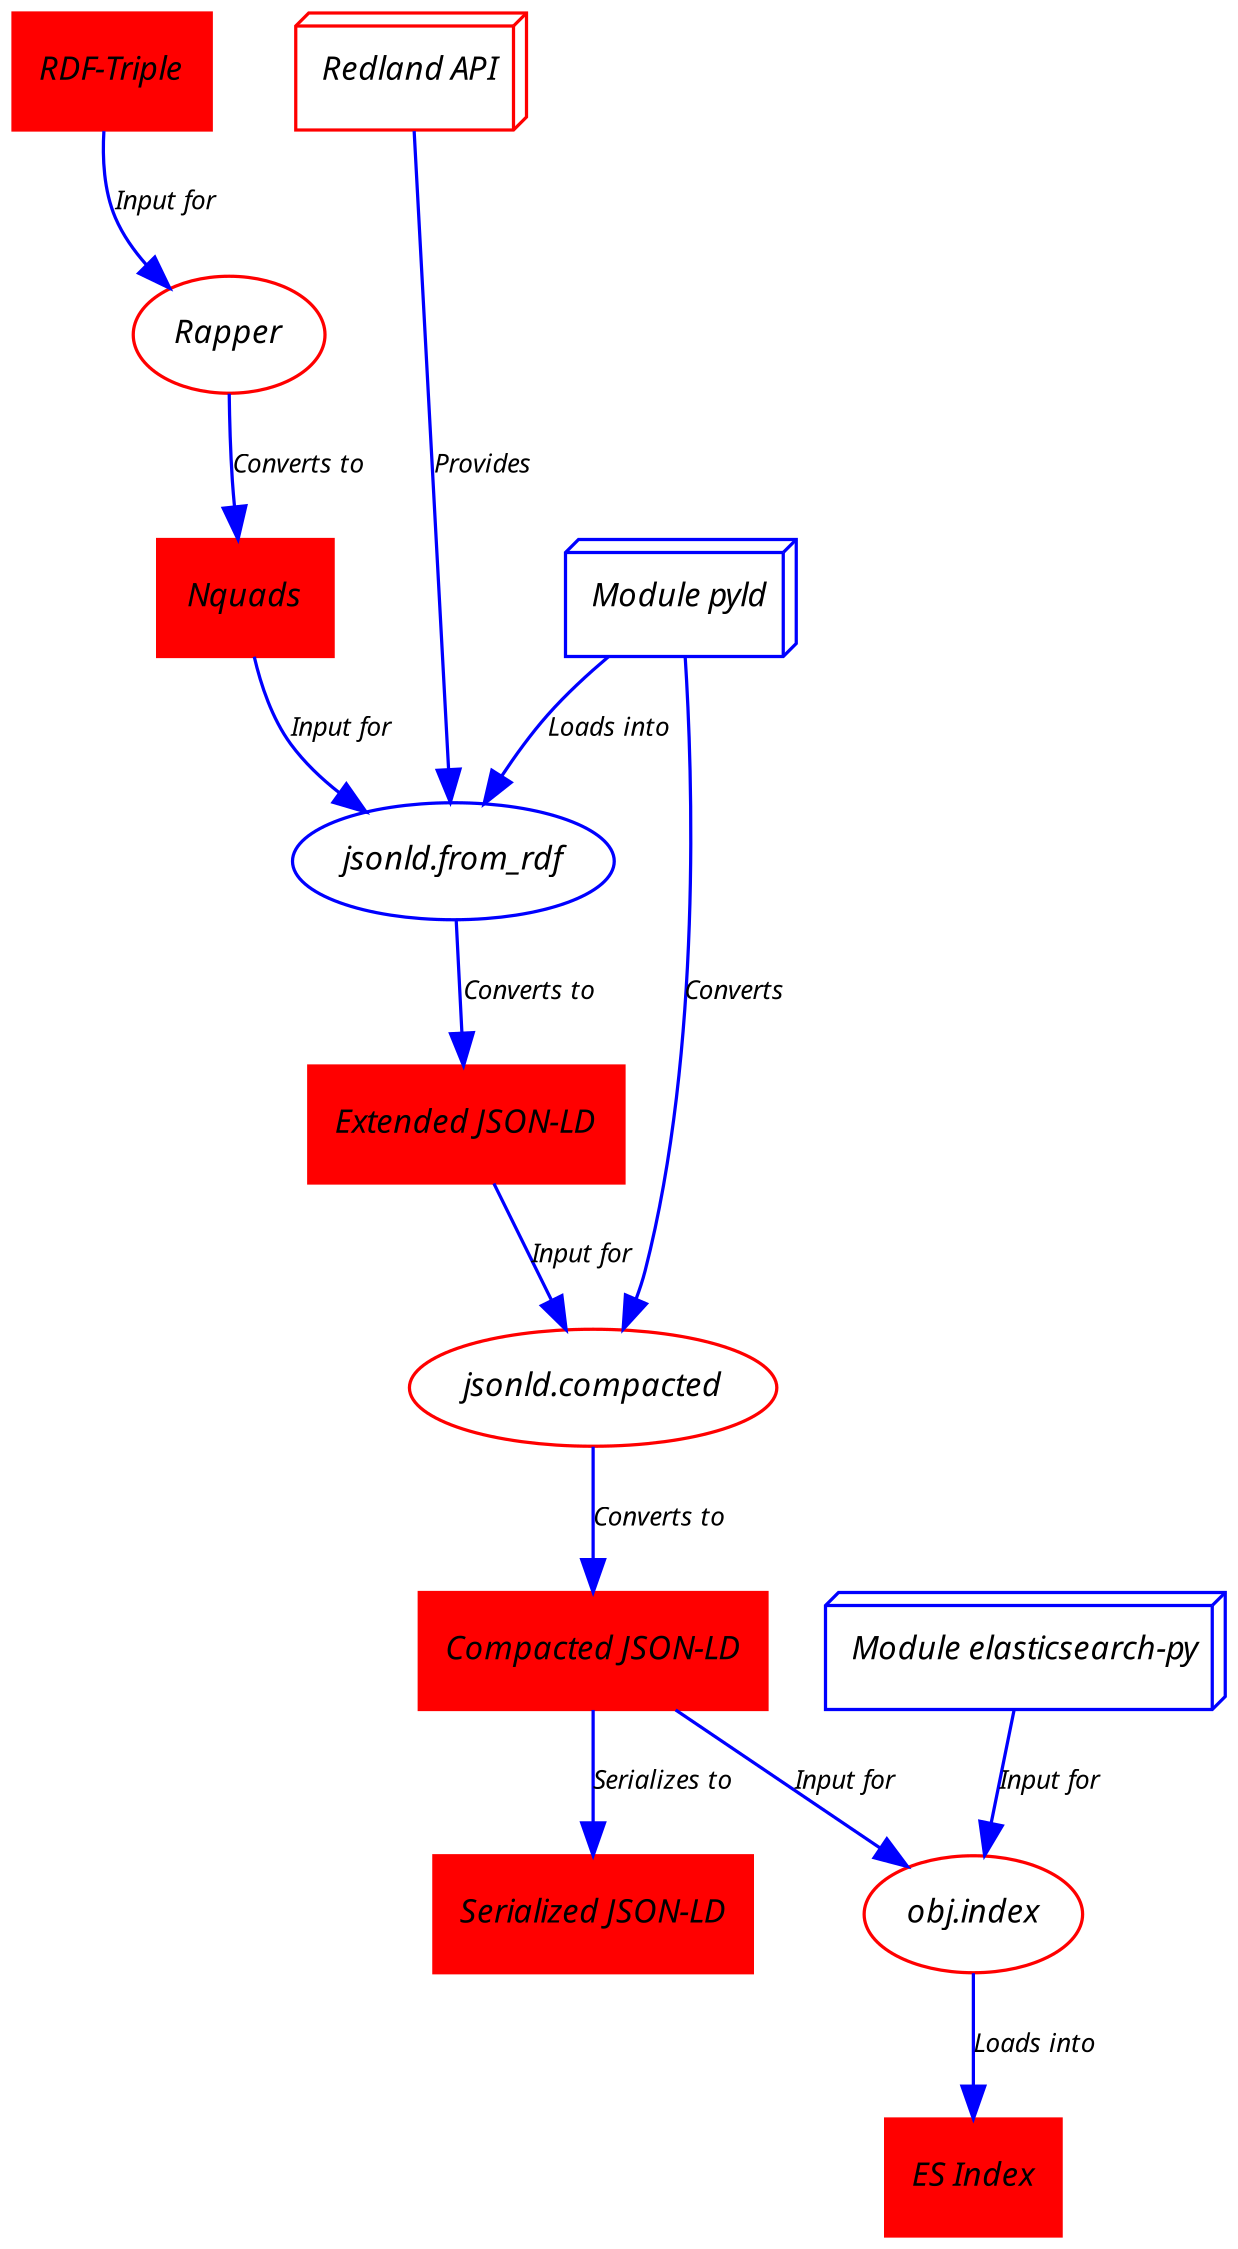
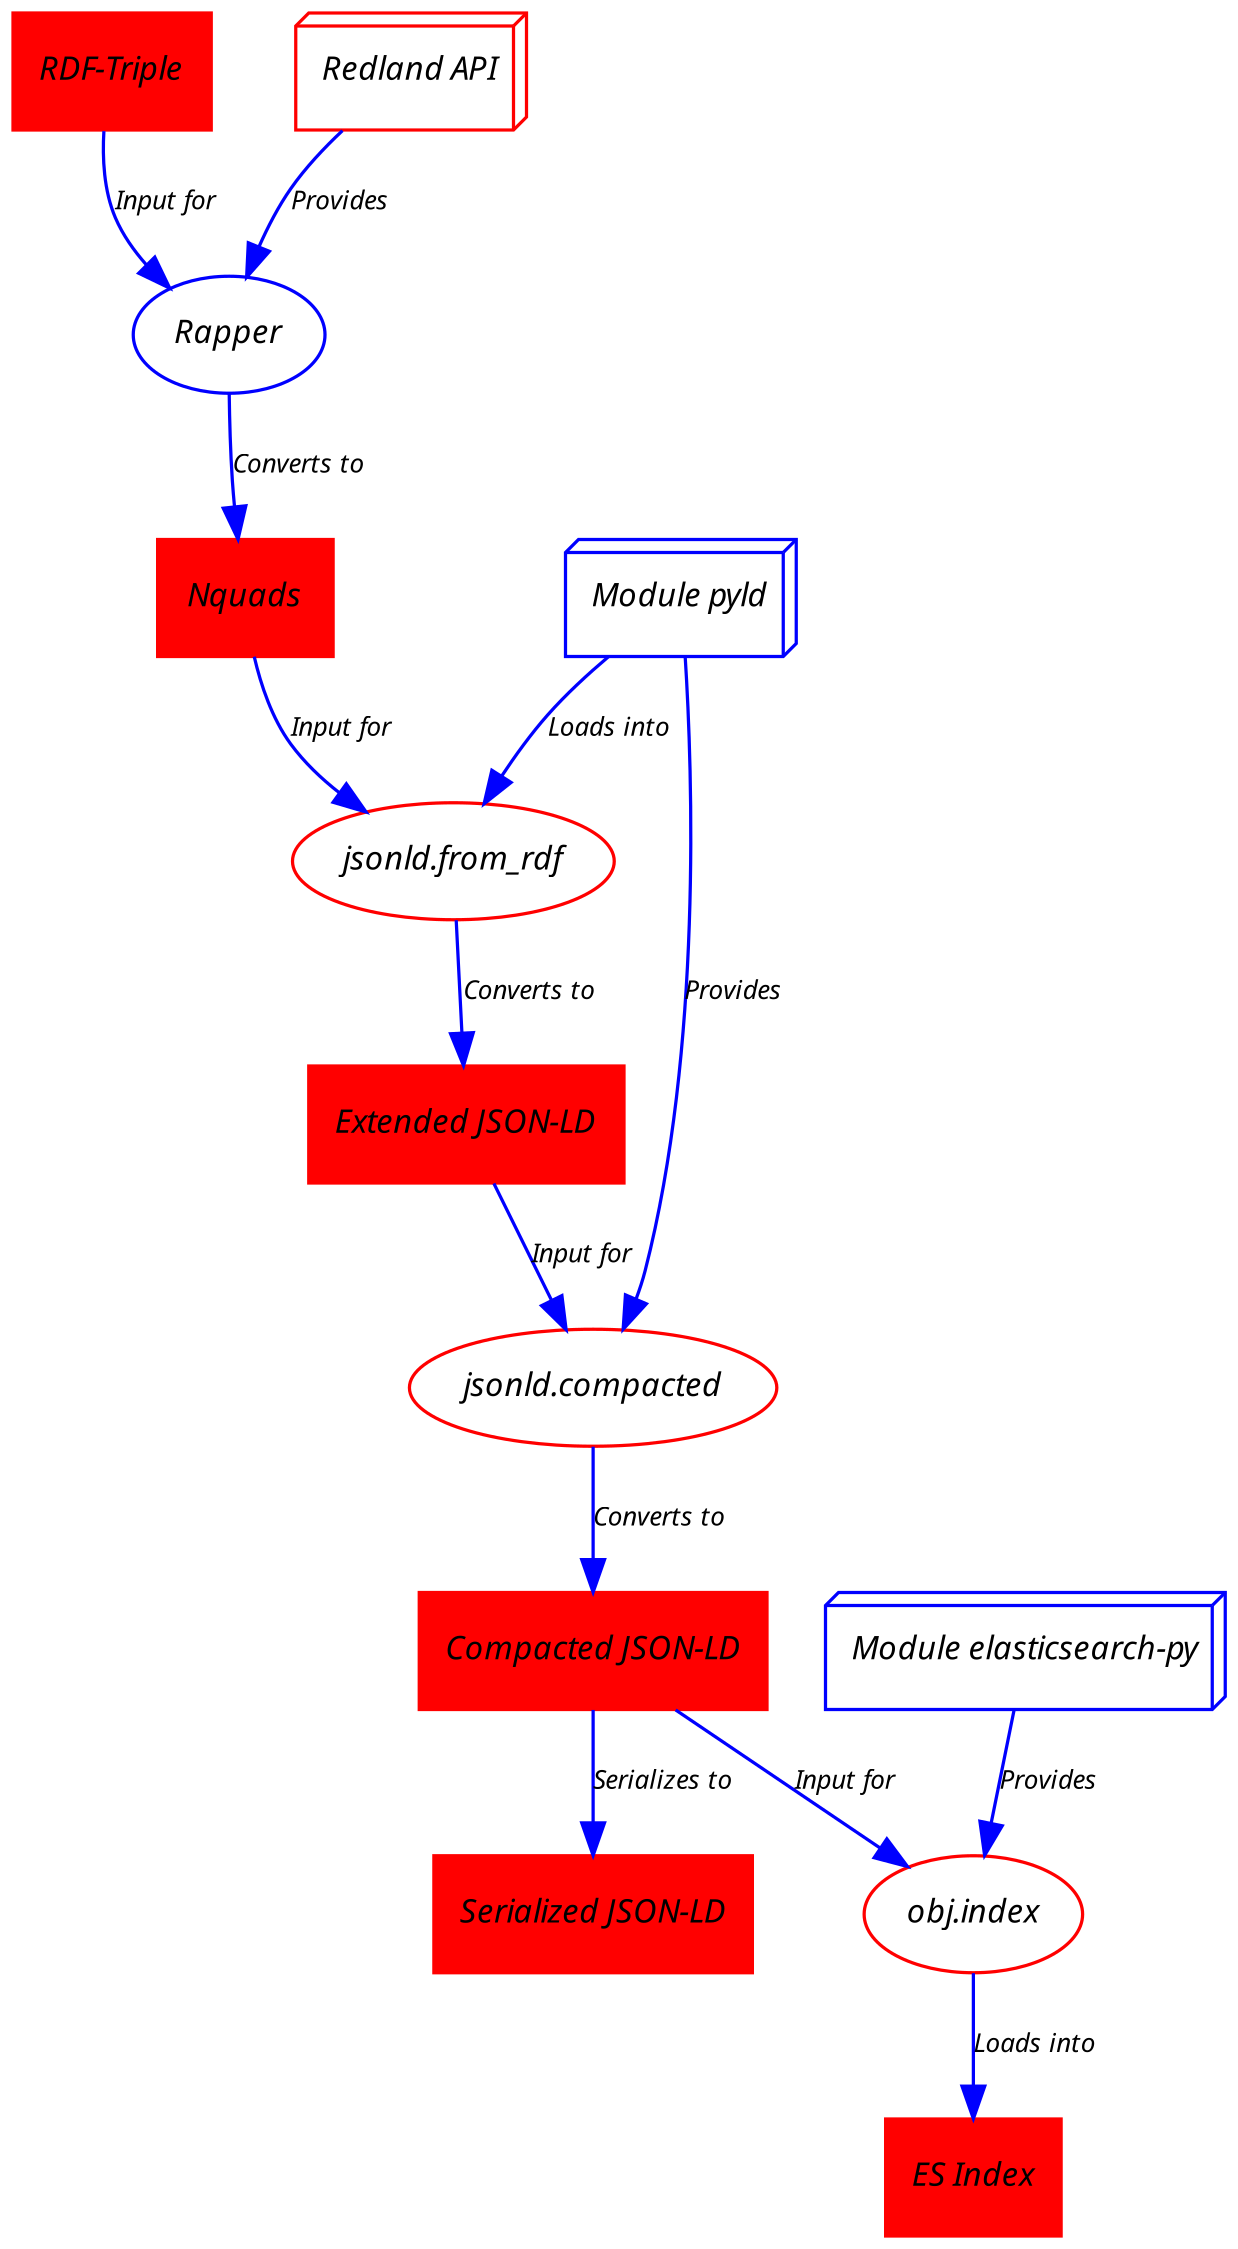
node "Rapper": color Red -> blue
edge "Redland API" -> "jsonld.from_rdf": now "Redland API" -> "Rapper"
node "jsonld.from_rdf": color blue -> Red
edge "Module pyld" -> "jsonld.compacted": label "Converts" -> "Provides"
edge "Module elasticsearch-py" -> "obj.index": label "Input for" -> "Provides"
